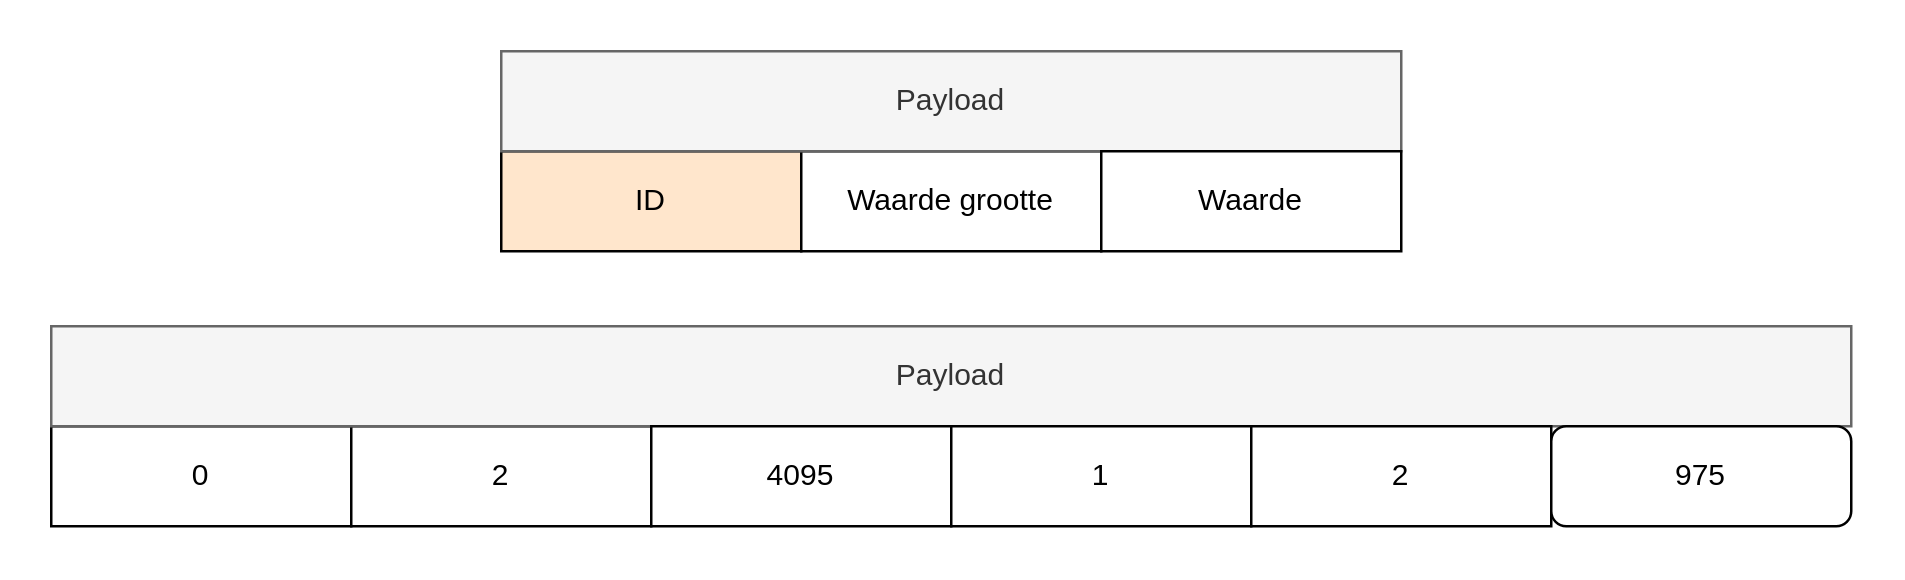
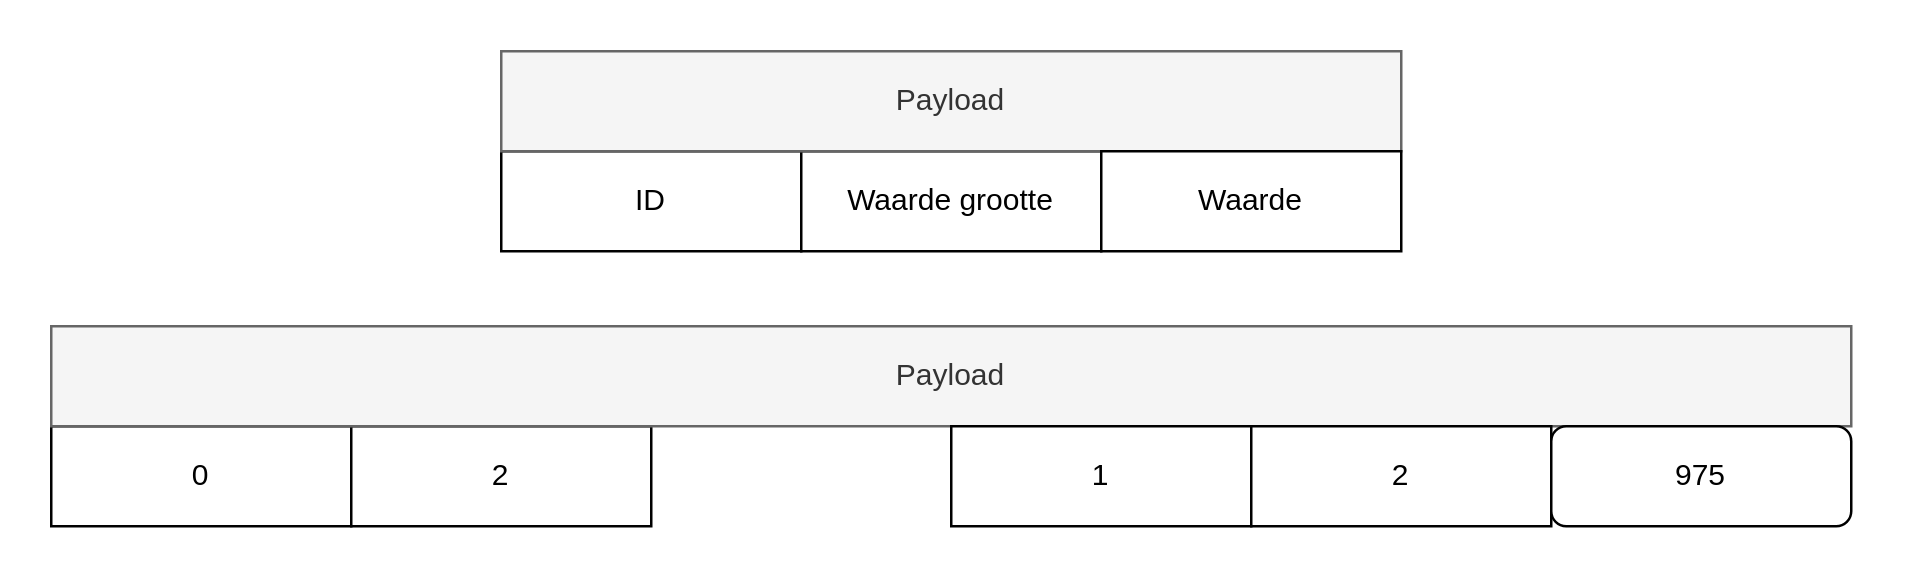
node "ID": fillcolor #ffe6cc -> #ffffff
node "4095": removed
